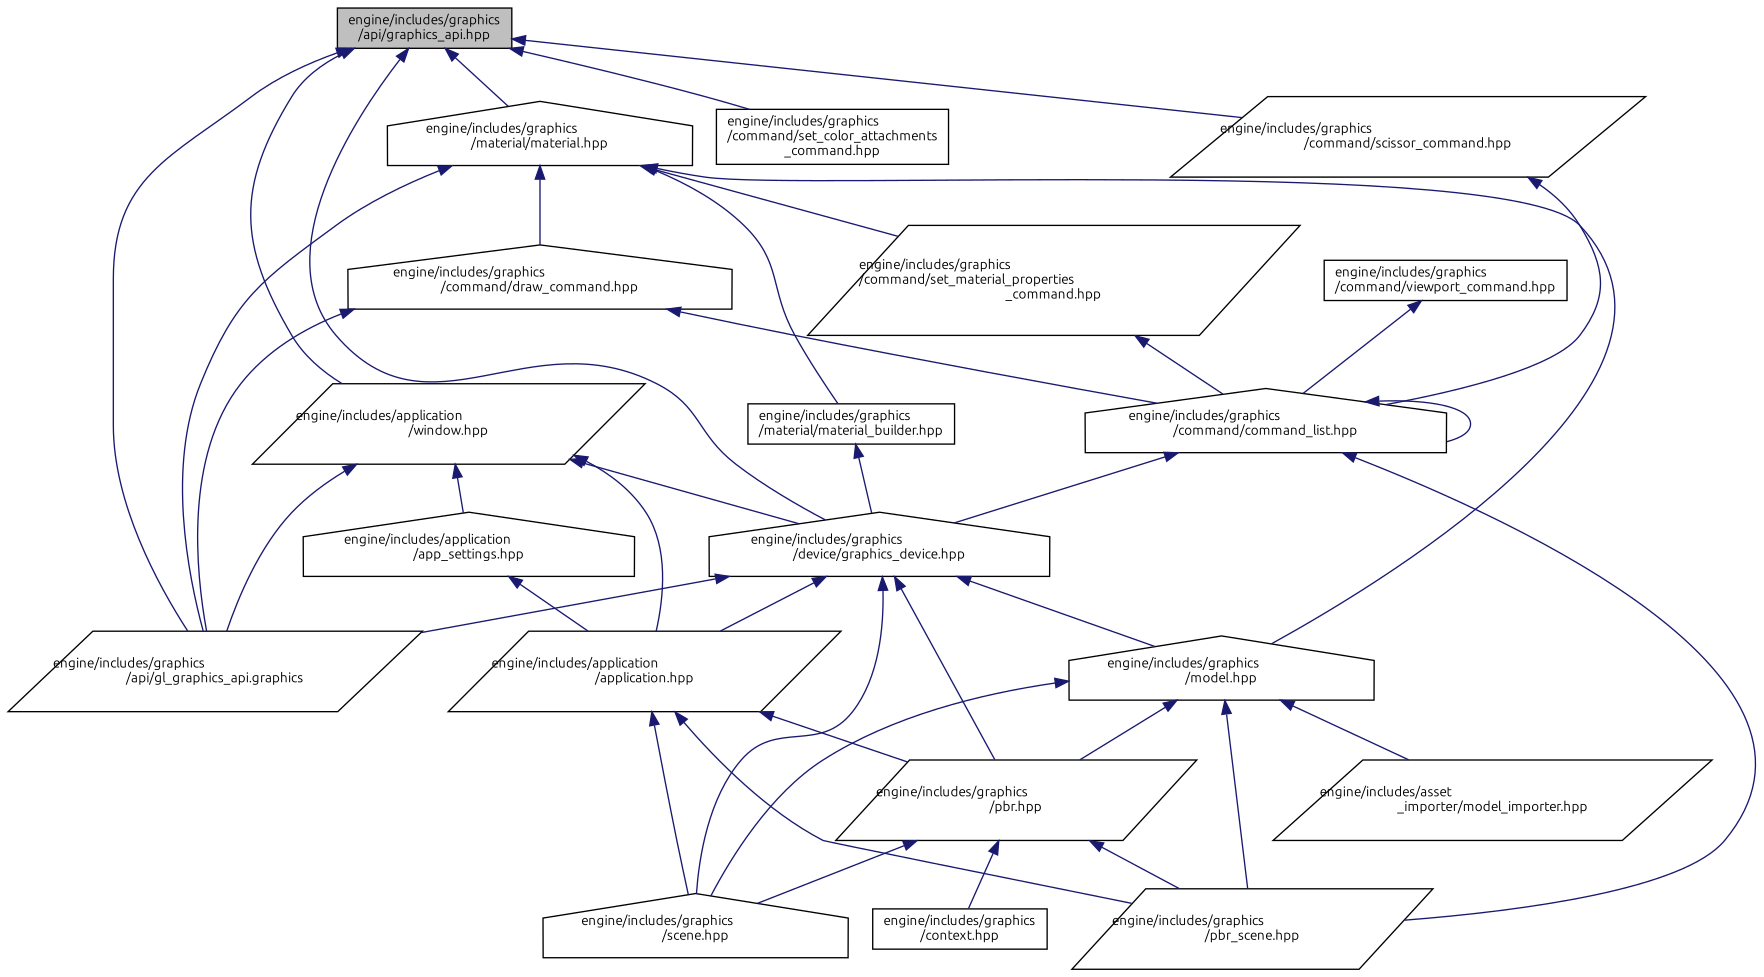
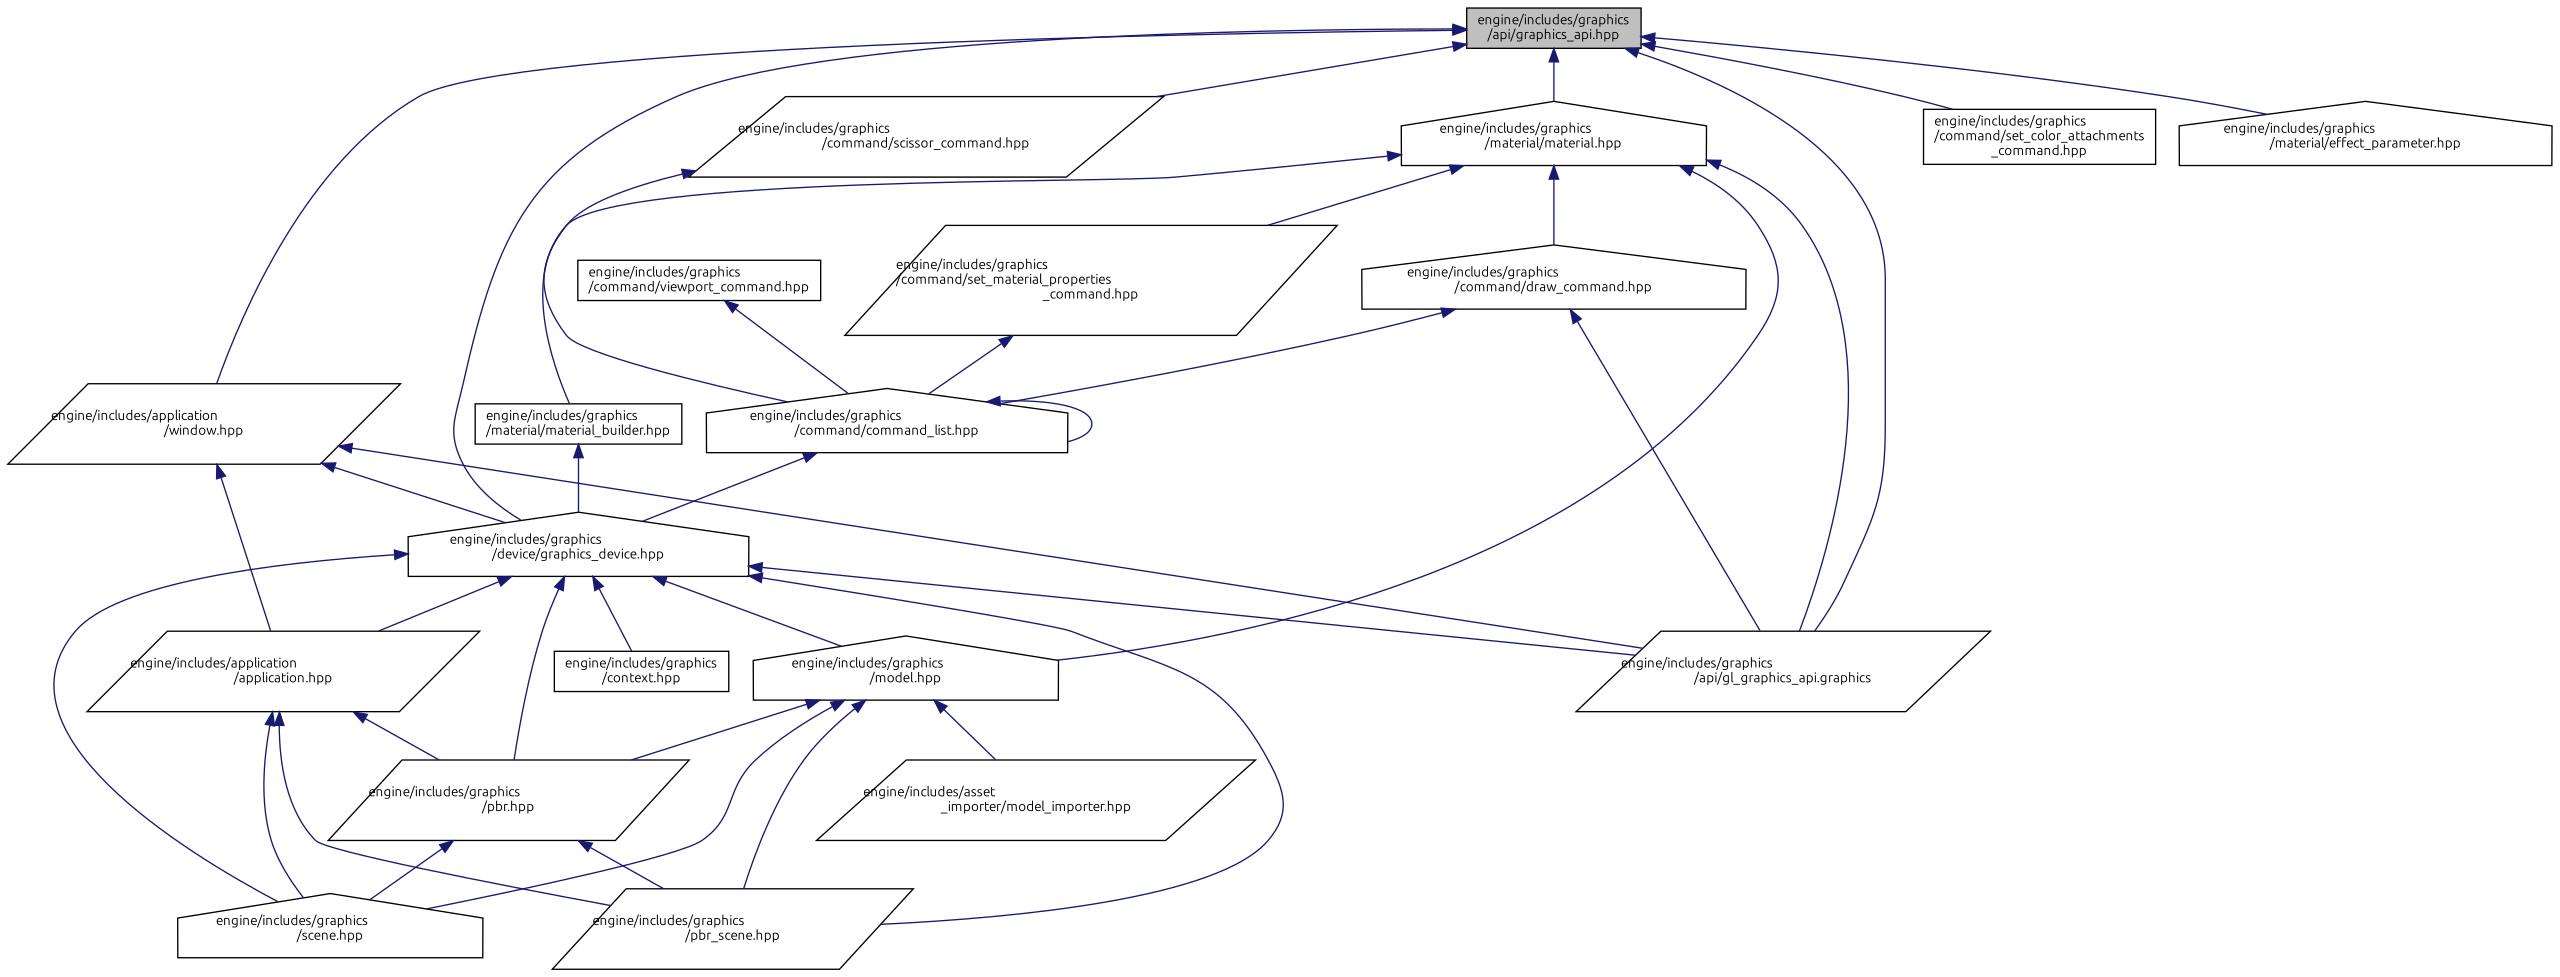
node "engine/includes/graphics /material/effect_parameter.hpp": added
node "engine/includes/application /app_settings.hpp": removed
edge "engine/includes/graphics /pbr_scene.hpp" -> "engine/includes/graphics /command/command_list.hpp": now "engine/includes/graphics /pbr_scene.hpp" -> "engine/includes/graphics /device/graphics_device.hpp"
edge "engine/includes/graphics /context.hpp" -> "engine/includes/graphics /pbr.hpp": now "engine/includes/graphics /context.hpp" -> "engine/includes/graphics /device/graphics_device.hpp"
